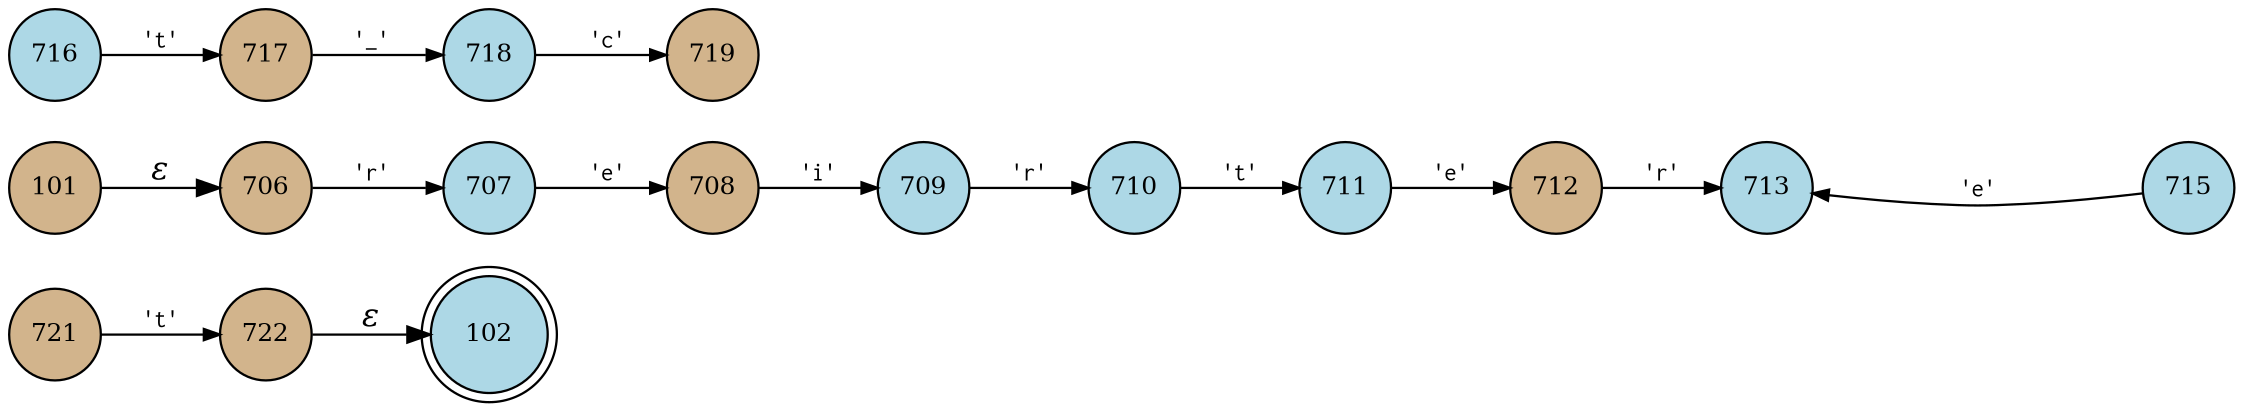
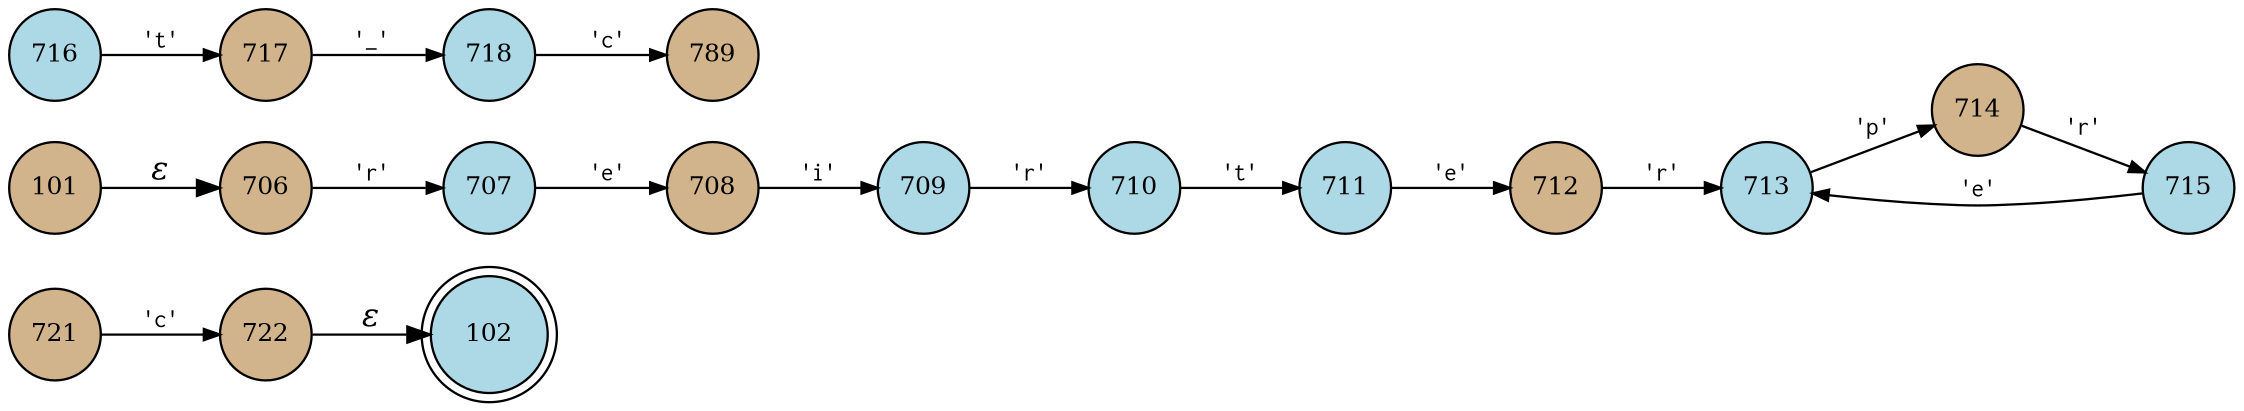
node "719": label "719" -> "789"
node "714": added
edge "721" -> "722": label "'t'" -> "'c'"
